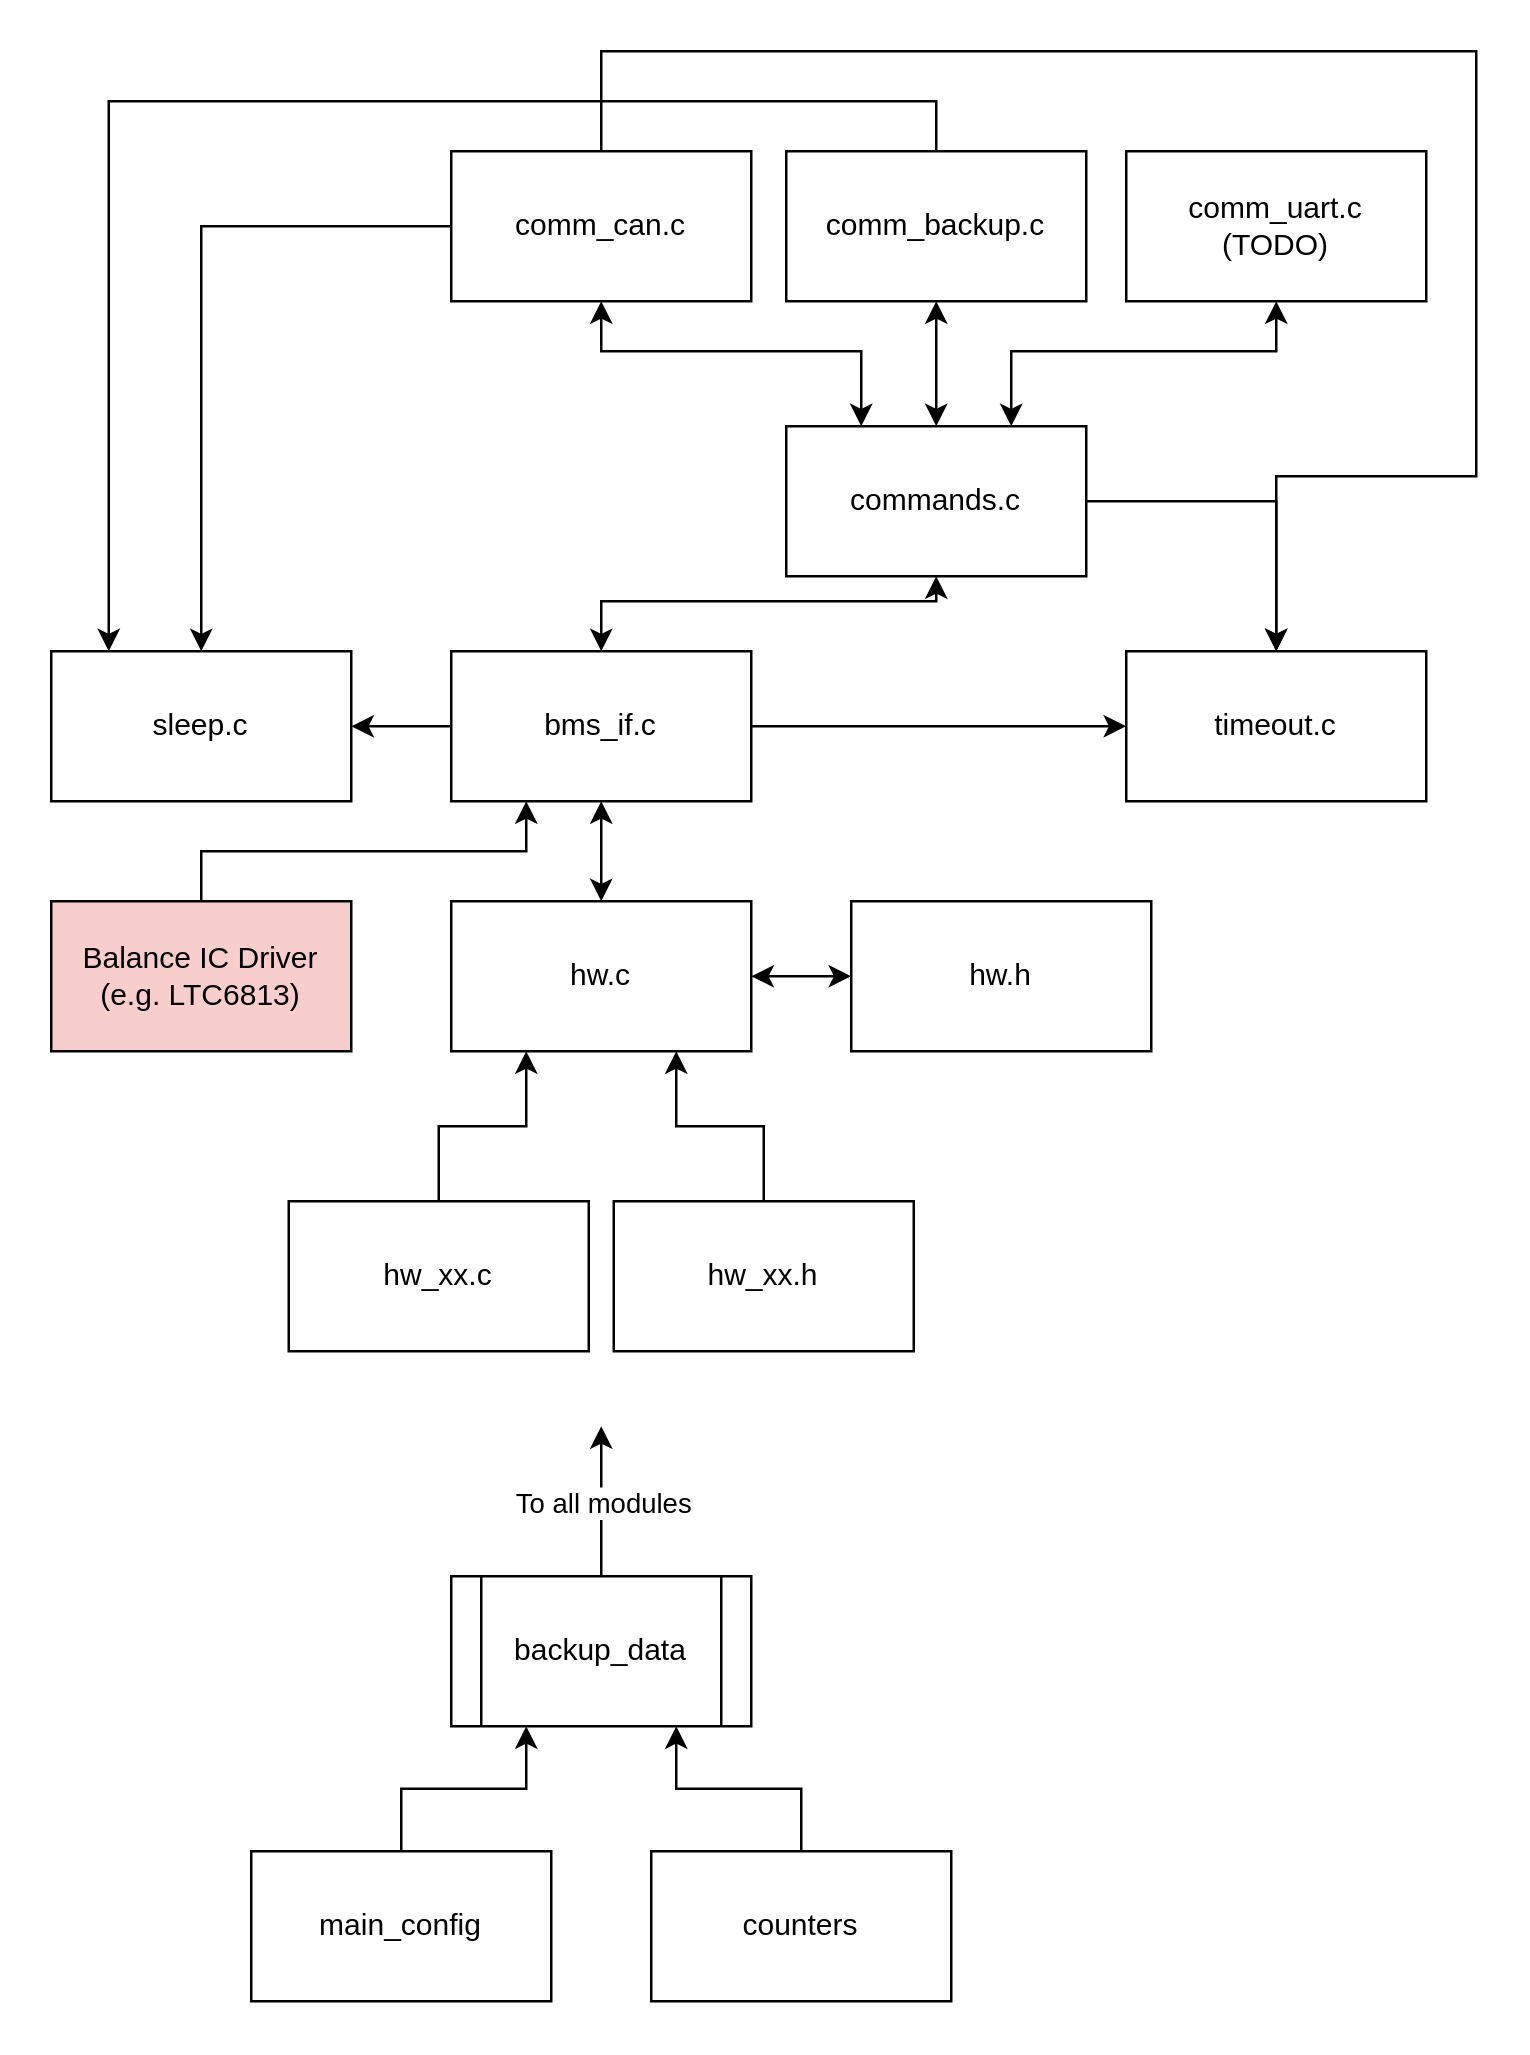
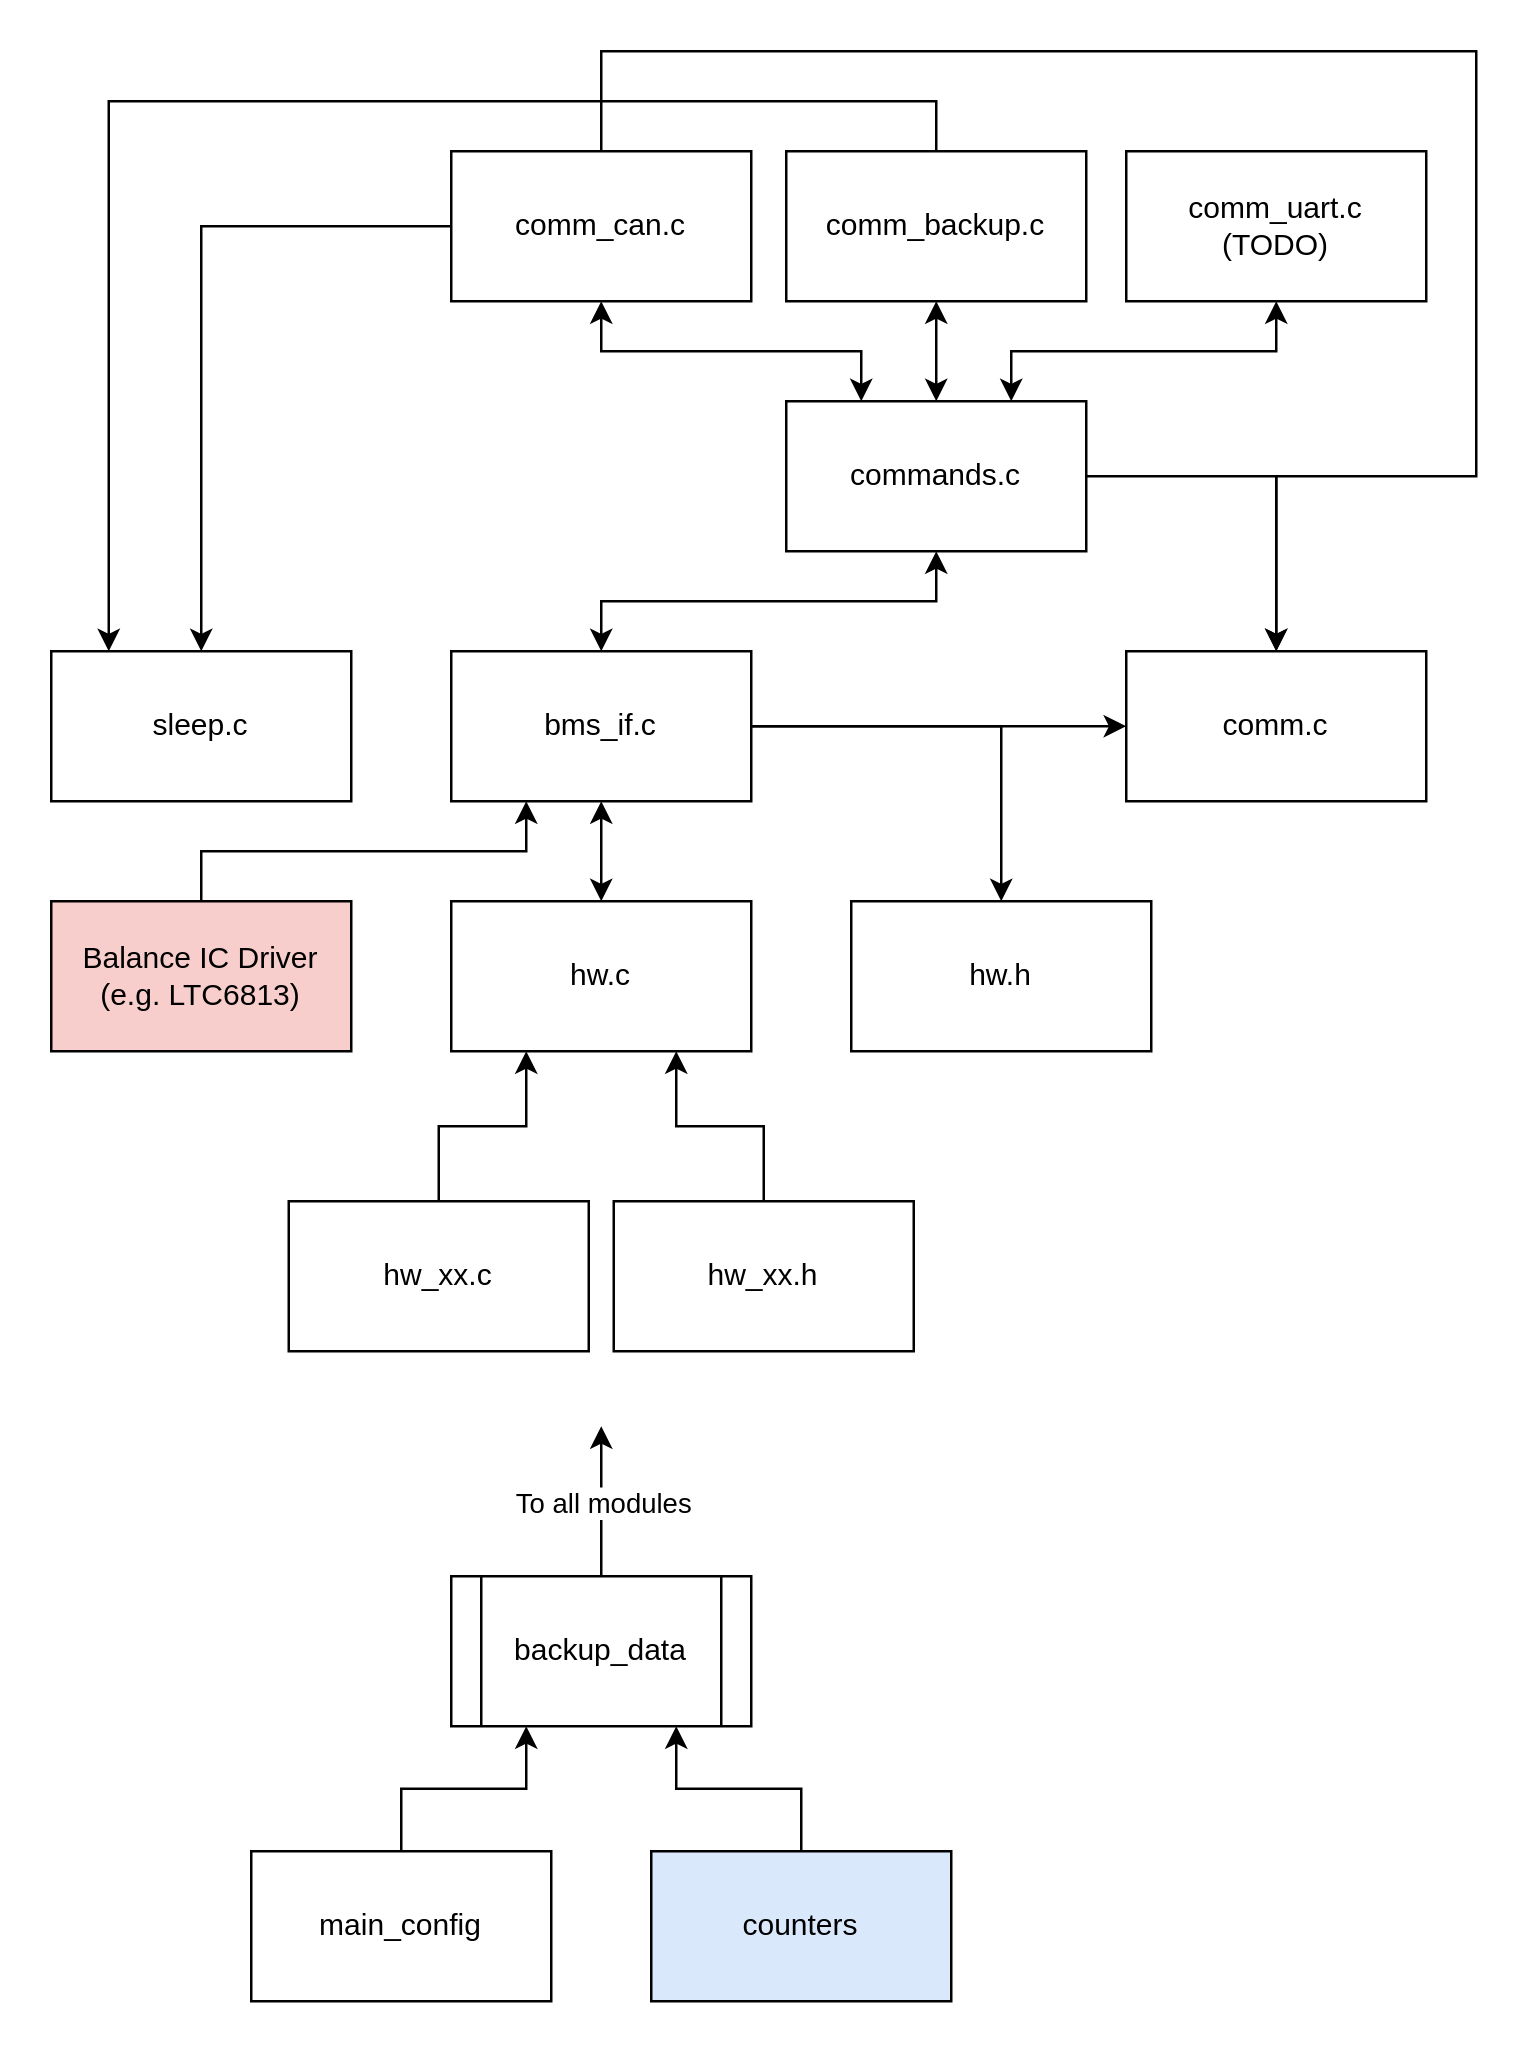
node "commands.c": moved (936, 501) -> (936, 476)
edge "bms_if.c" -> "sleep.c": now "bms_if.c" -> "hw.h"
node "timeout.c": label "timeout.c" -> "comm.c"
edge "hw.c" -- "hw.h": removed
node "counters": fillcolor #ffffff -> #dae8fc
